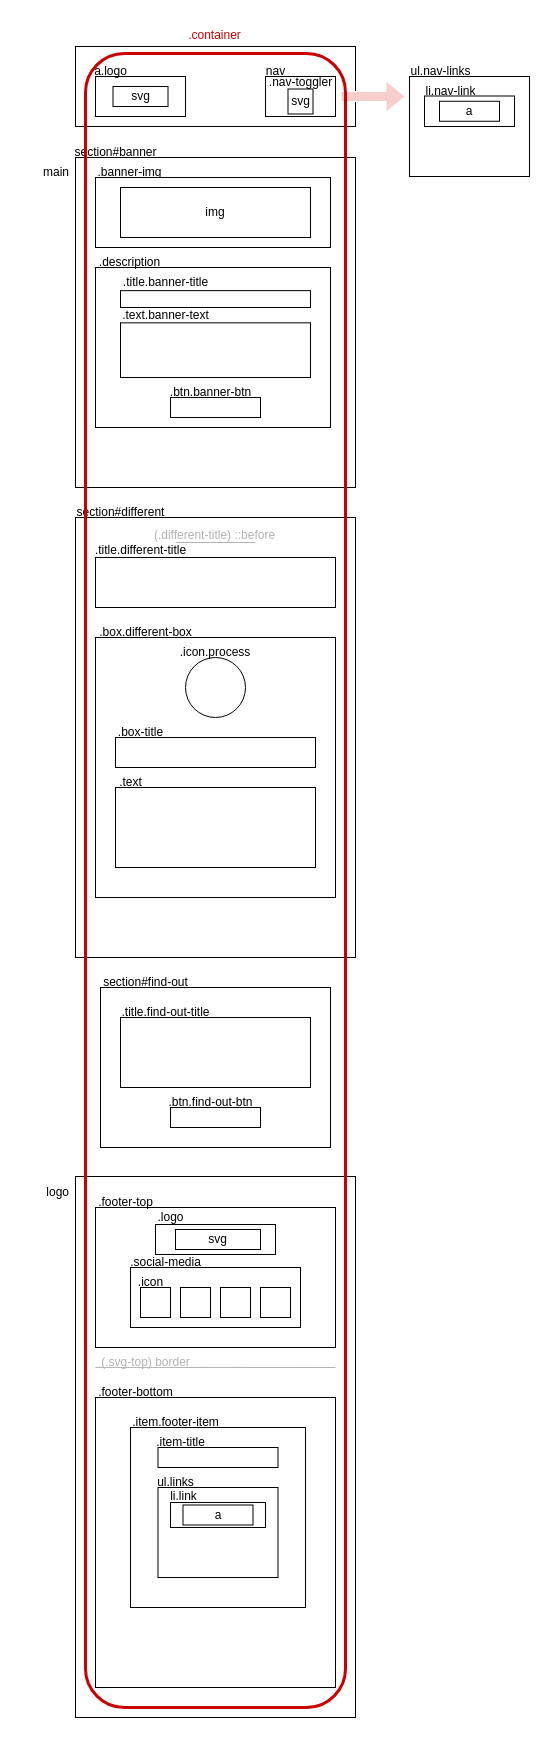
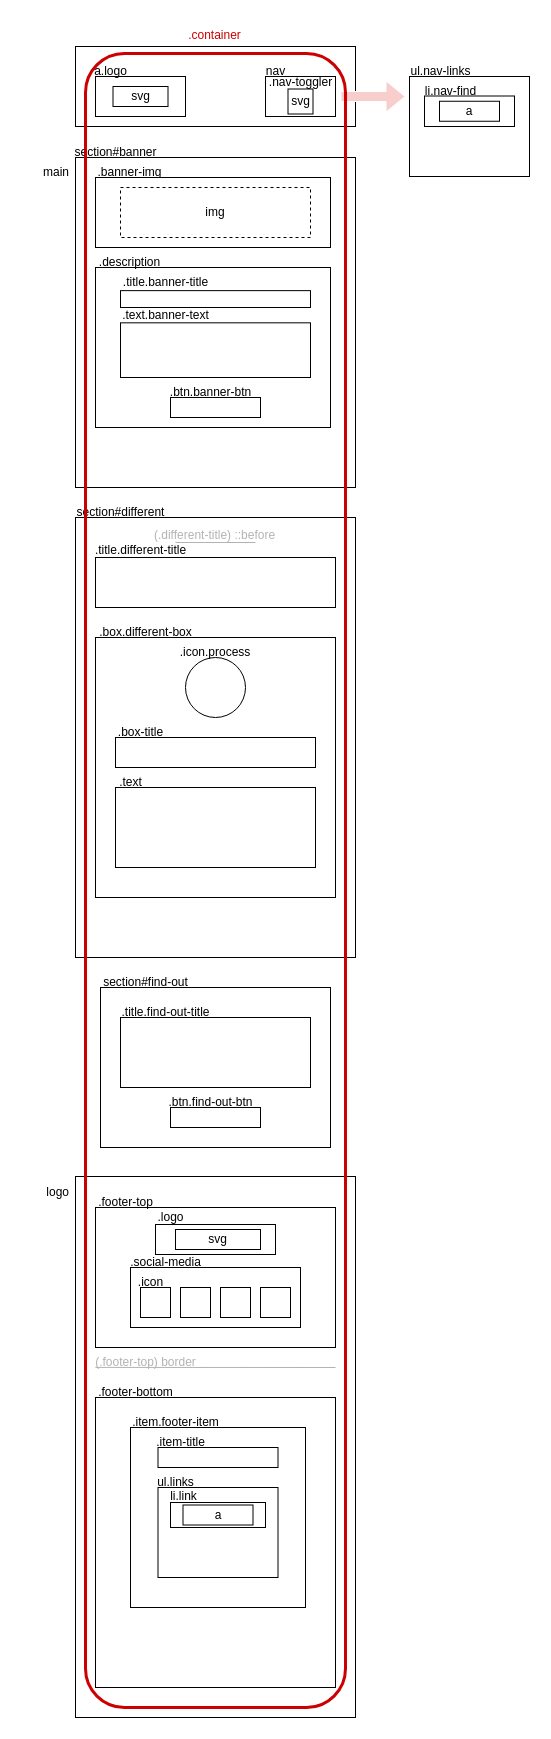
node "li.nav-link": label "li.nav-link" -> "li.nav-find"
node "img": style solid -> dashed
node "(.svg-top) border": label "(.svg-top) border" -> "(.footer-top) border"
